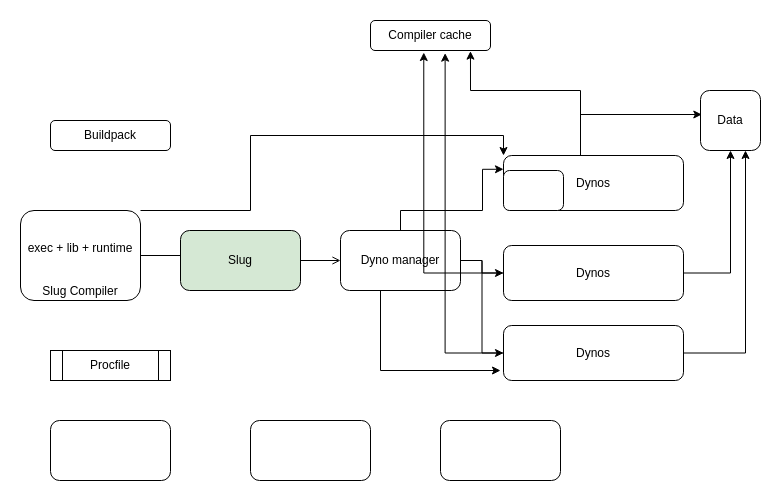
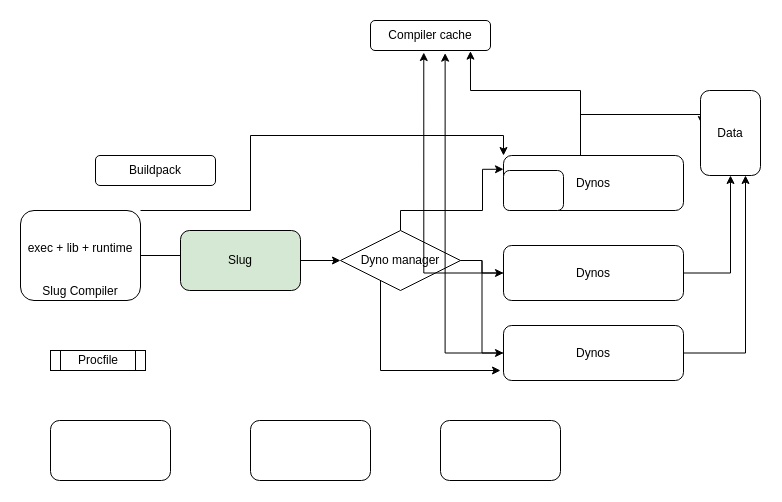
node "Data": size 60x60 -> 60x85
node "Buildpack": moved (111, 136) -> (156, 171)
edge "exec + lib + runtime Slug Compiler" -> "Dyno manager": arrowhead open -> classic
node "Dyno manager": shape rounded rectangle -> diamond
node "Procfile": size 120x30 -> 95x20
